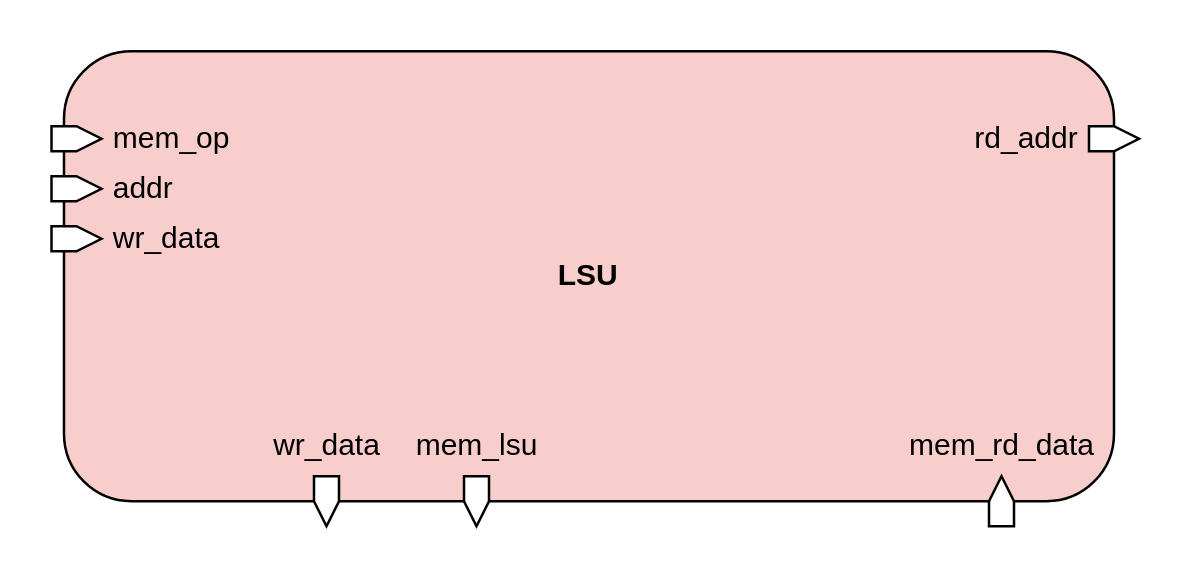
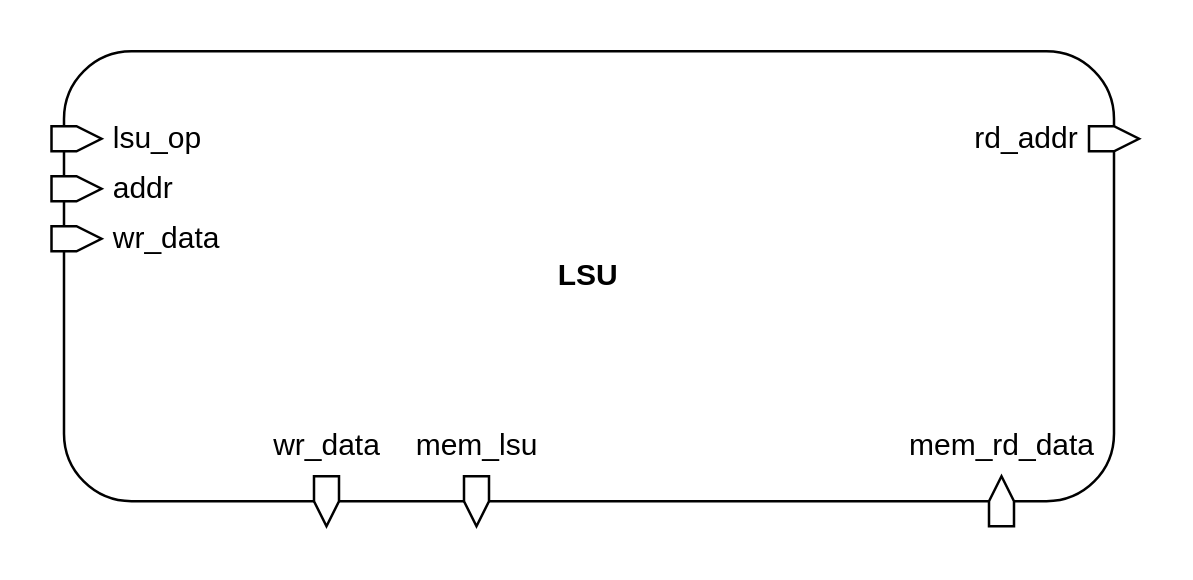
node "mem_op": label "mem_op" -> "lsu_op"
node "LSU": fillcolor #f8cecc -> #ffffff
